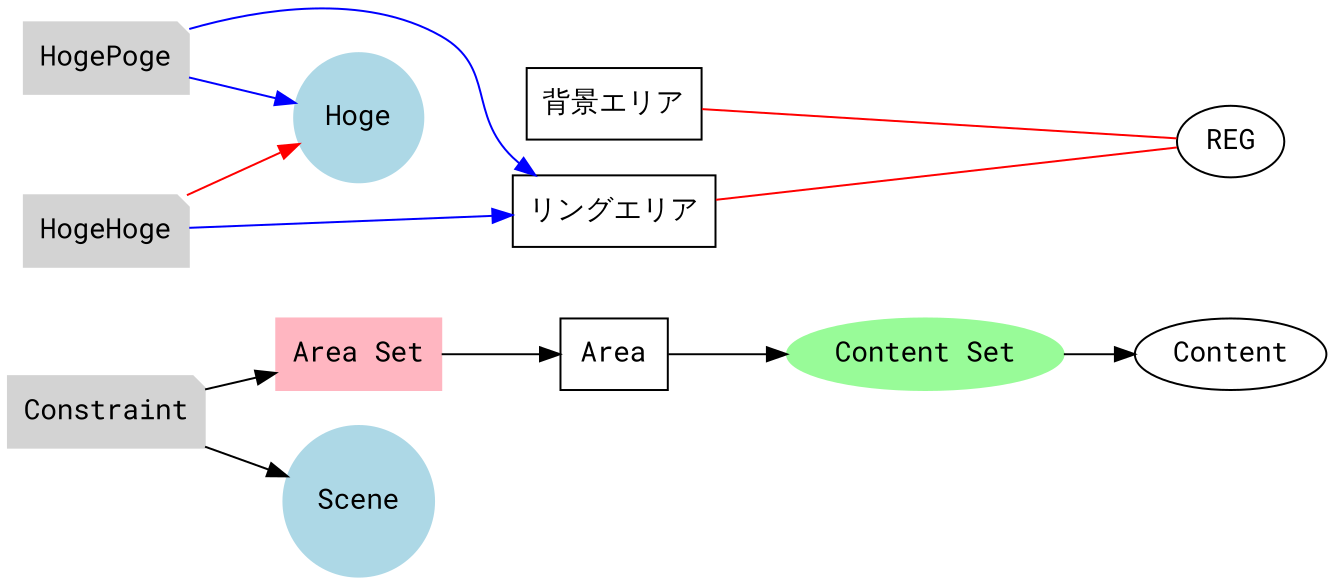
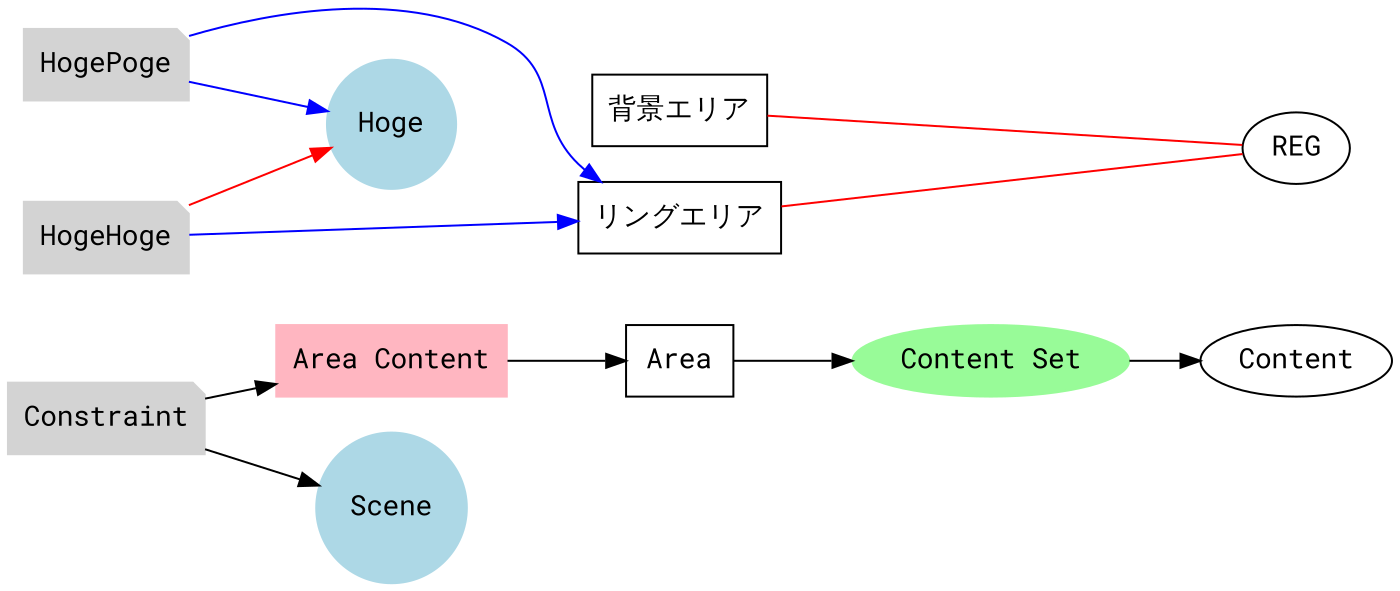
node "Area Set": label "Area Set" -> "Area Content"
